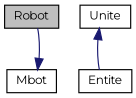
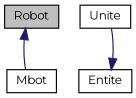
edge "Robot" -> "Mbot": reversed
edge "Entite" -> "Unite": reversed
